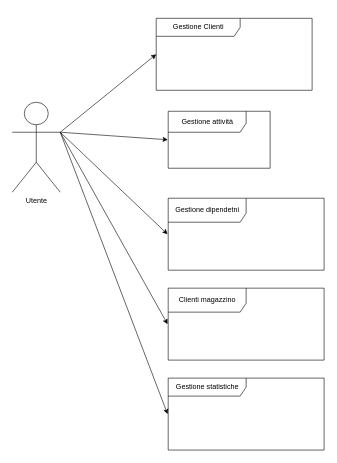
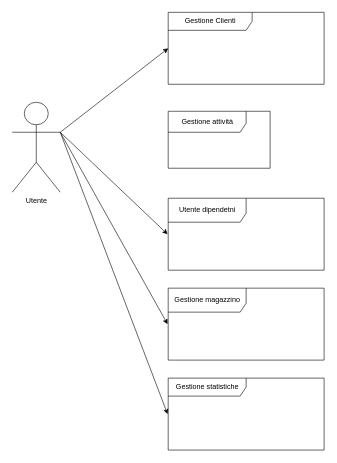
node "Gestione Clienti": moved (234, 54) -> (246, 48)
edge "Utente" -> "Gestione attività": removed
node "Gestione dipendetni": label "Gestione dipendetni" -> "Utente dipendetni"
node "Clienti magazzino": label "Clienti magazzino" -> "Gestione magazzino"
